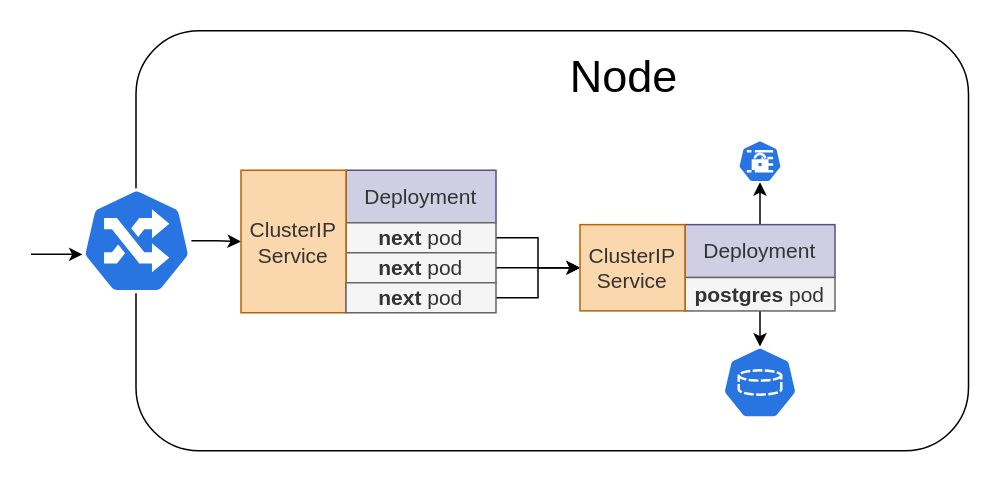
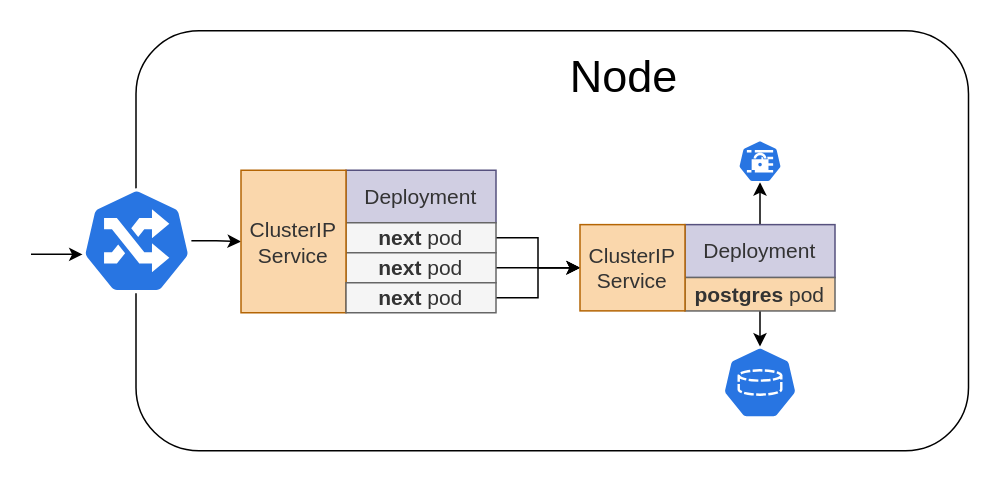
node "postgres pod": fillcolor #f5f5f5 -> #fad7ac
